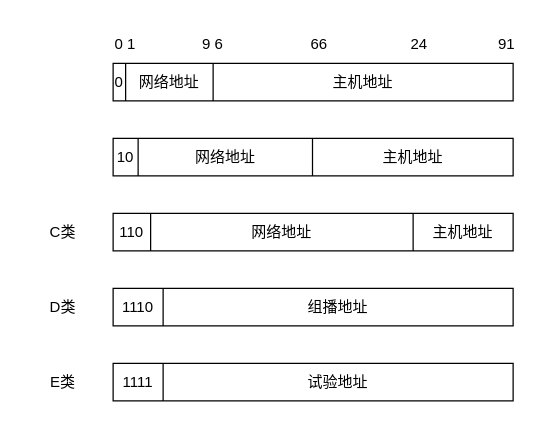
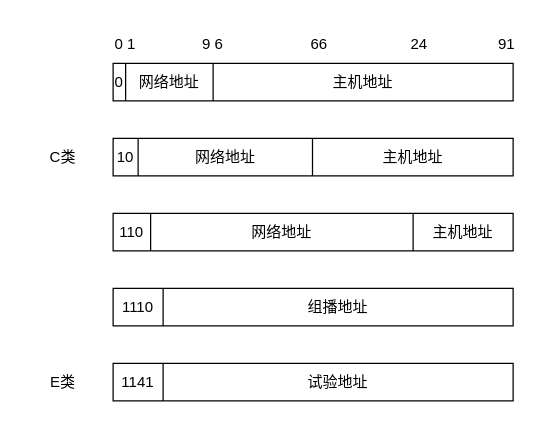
node "C类": moved (63, 232) -> (63, 157)
node "D类": removed
node "1111": label "1111" -> "1141"
